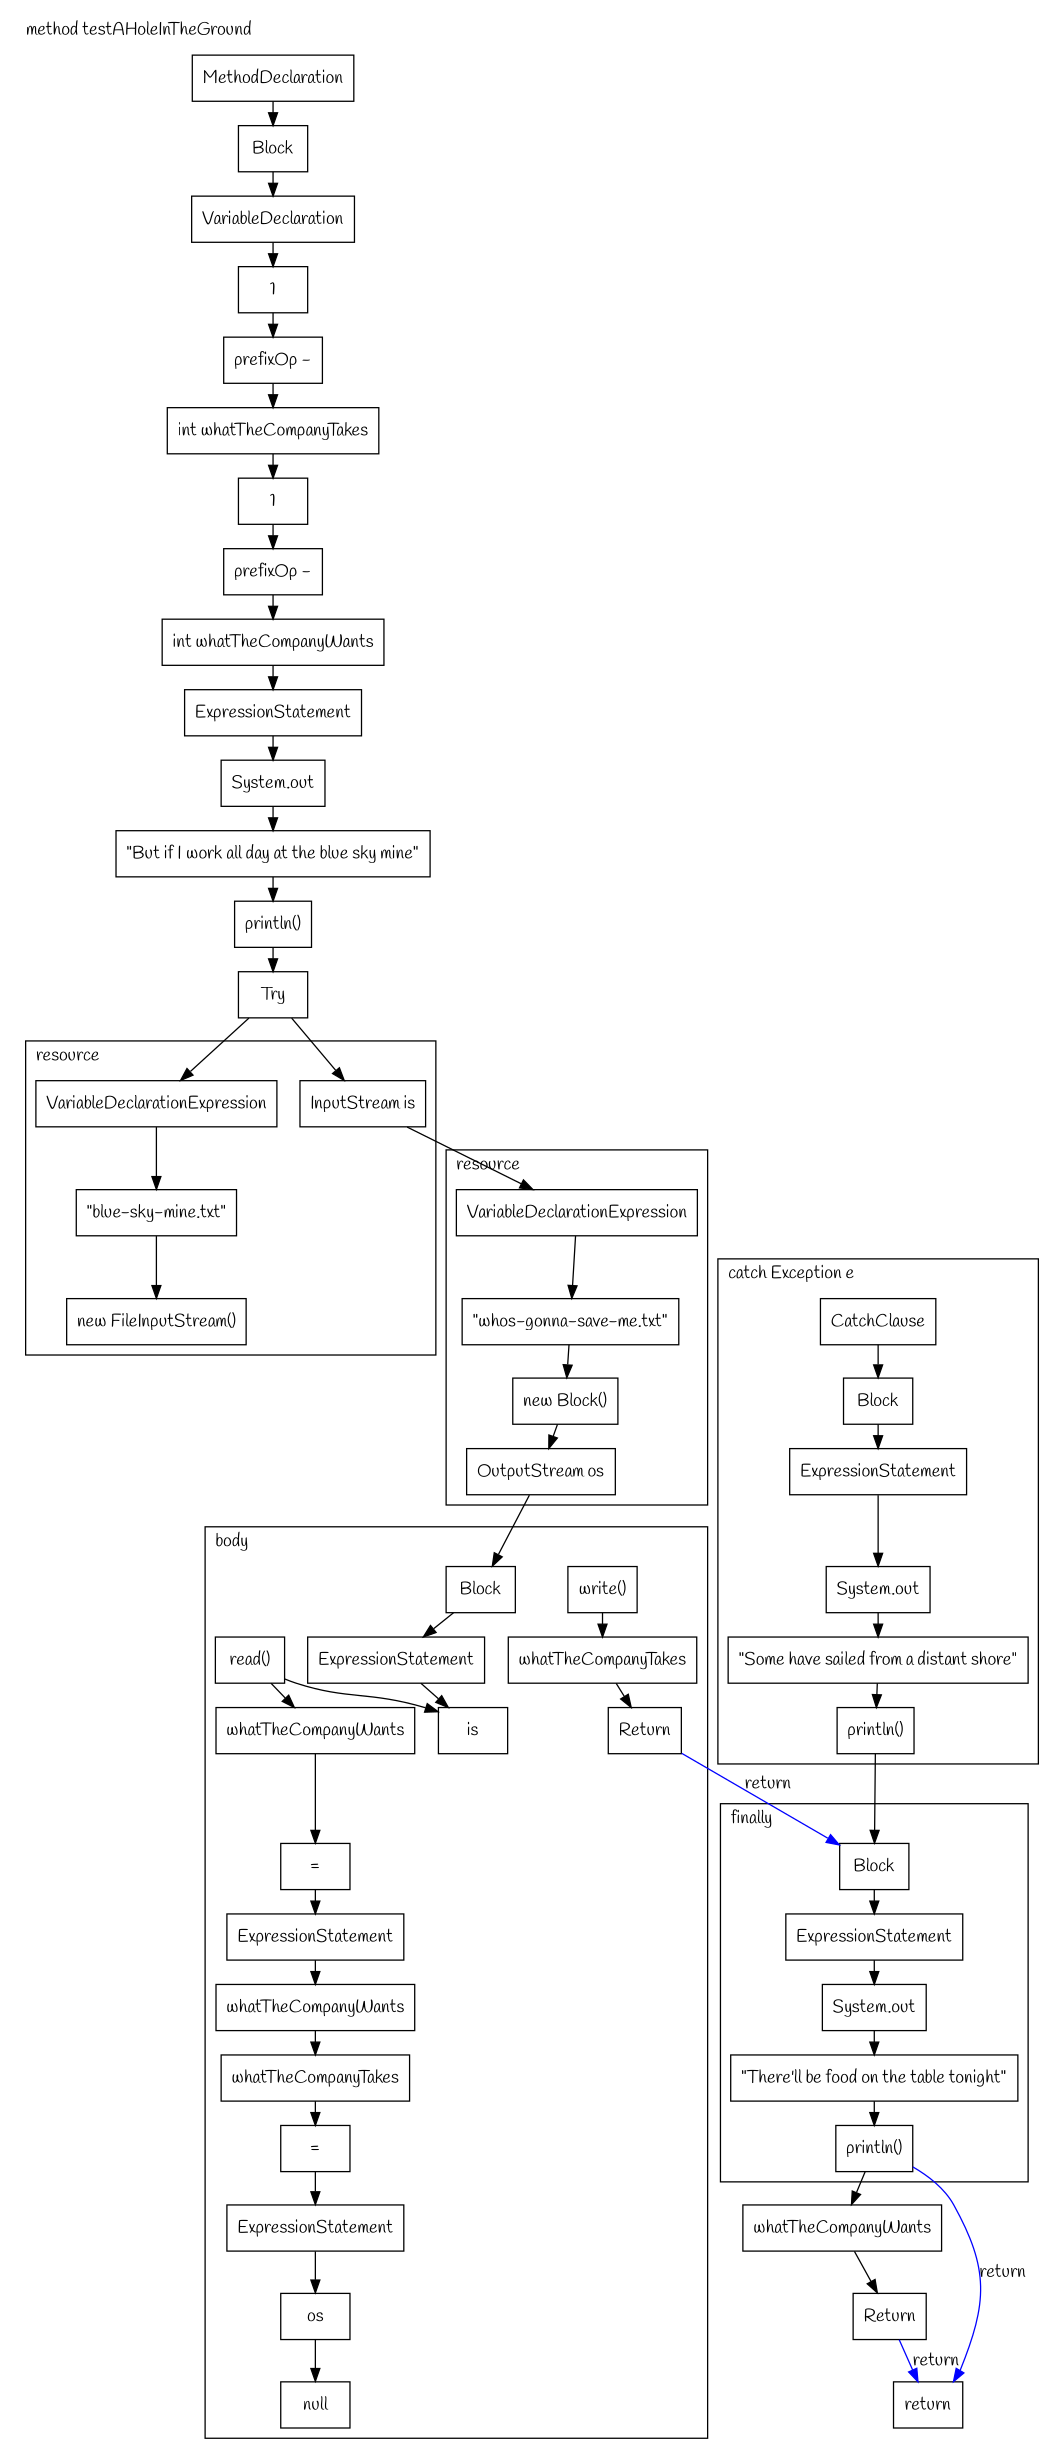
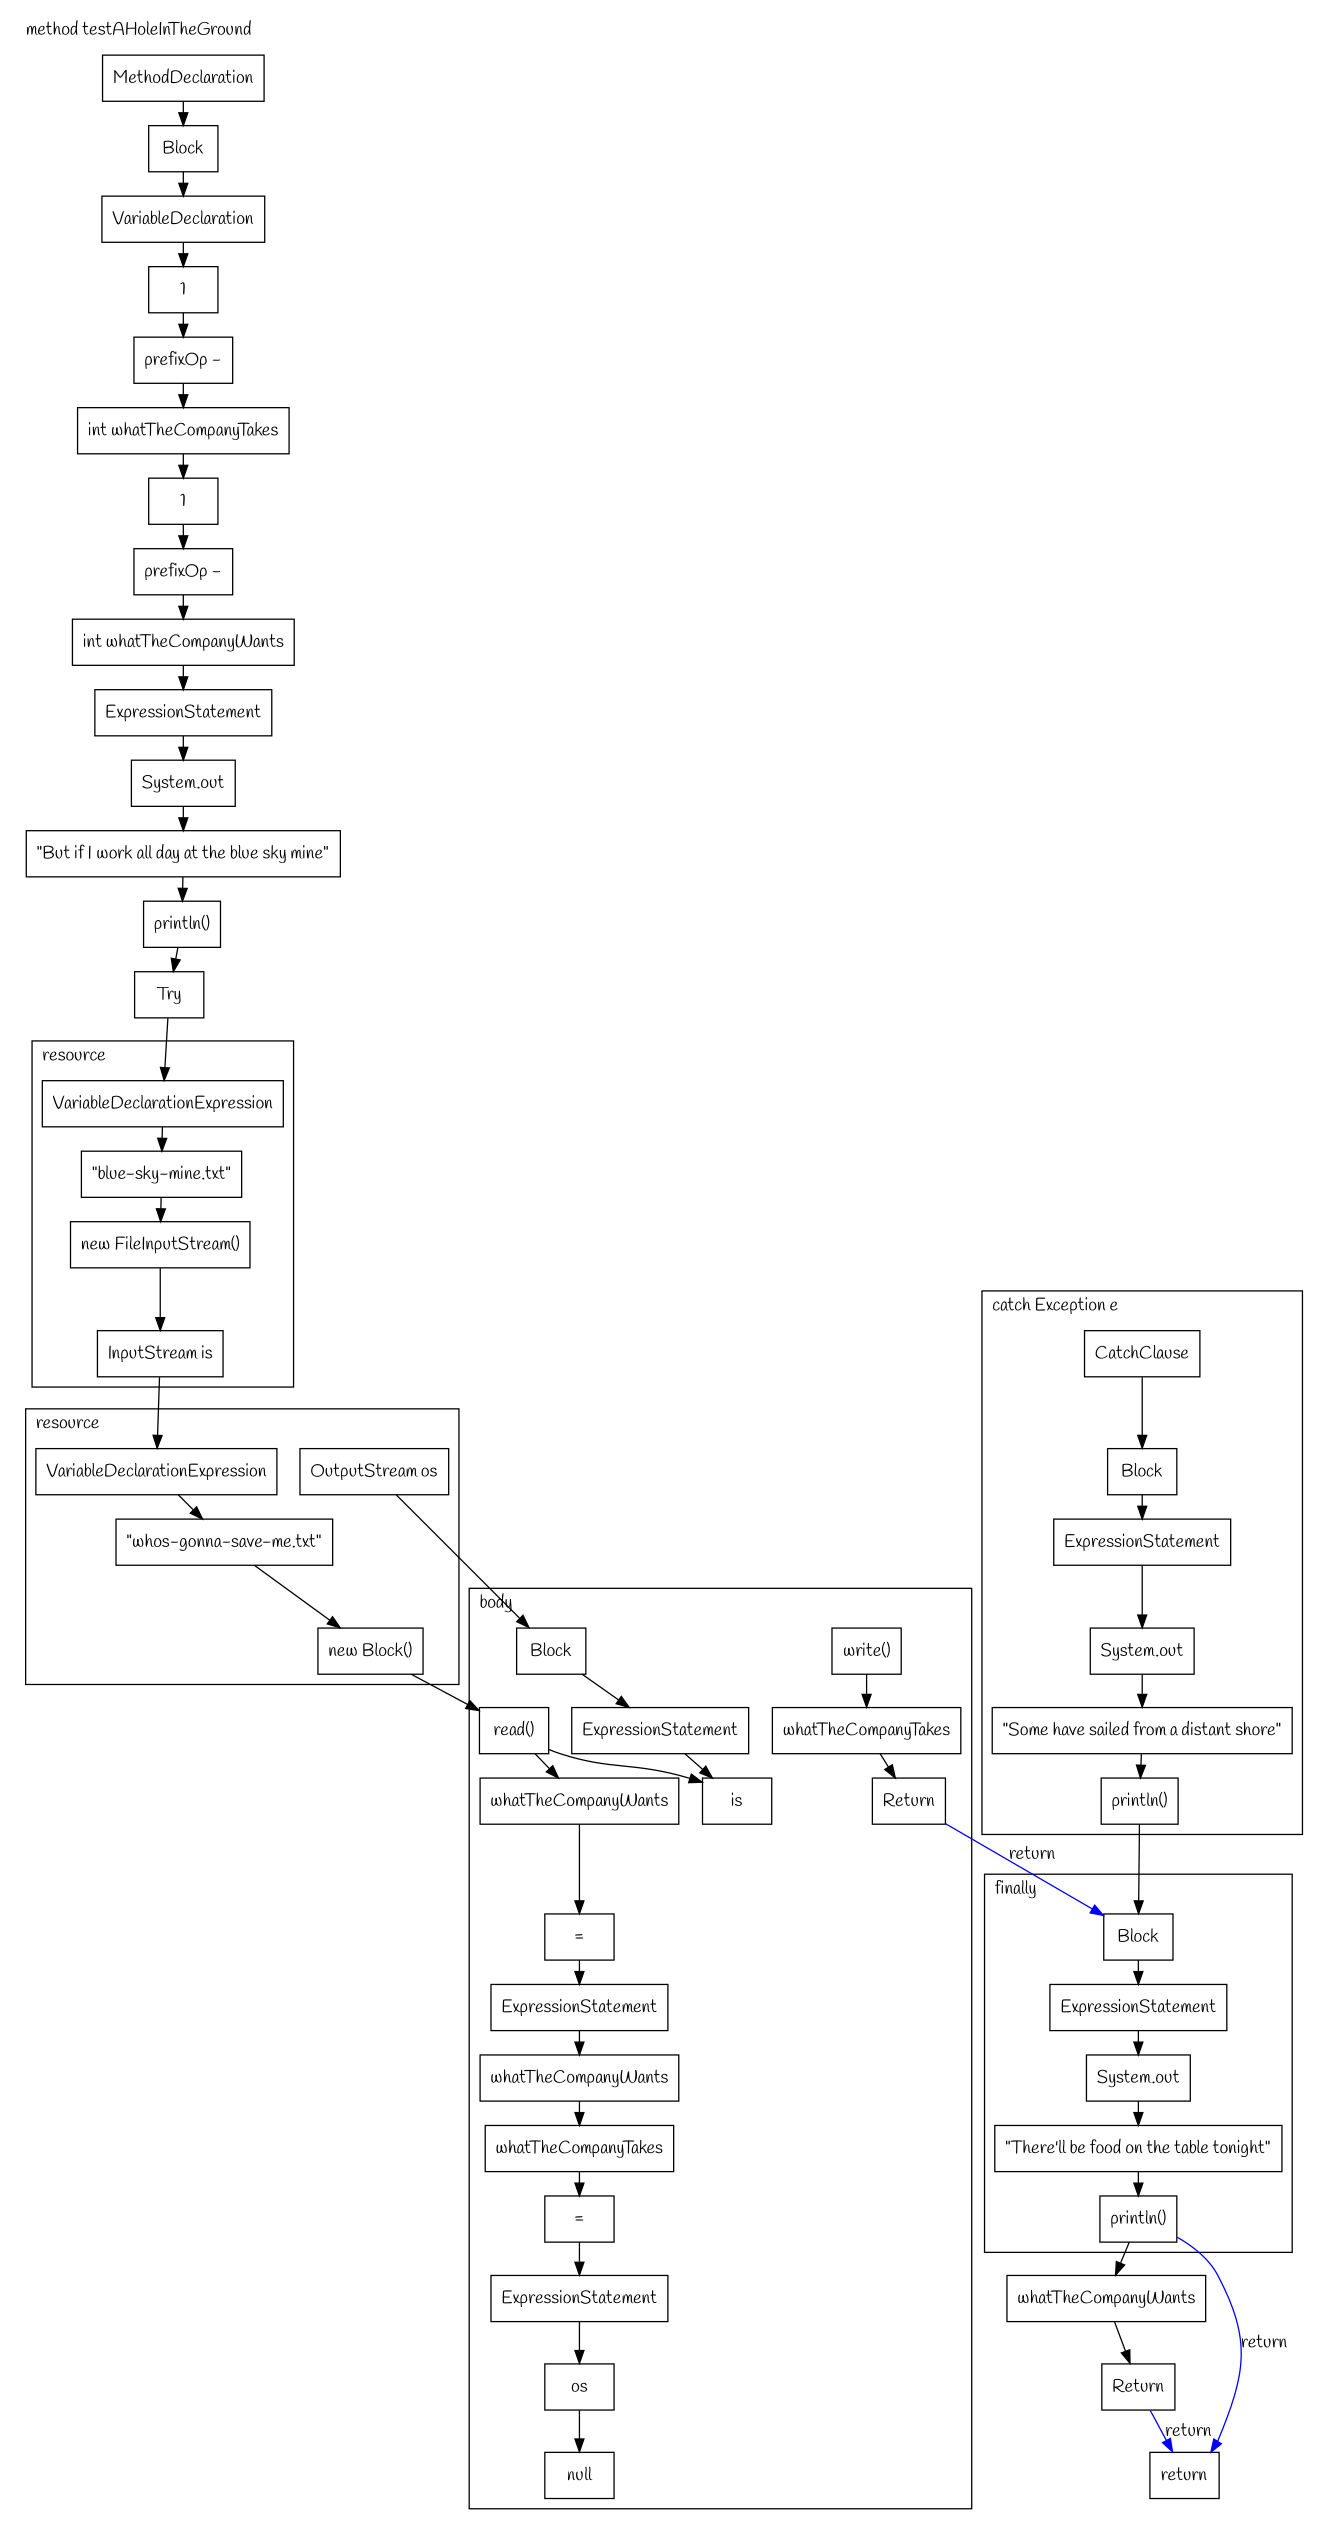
edge "Try" -> "InputStream is": now "new FileInputStream()" -> "InputStream is"
edge "new Block()" -> "OutputStream os": now "new Block()" -> "read()"
